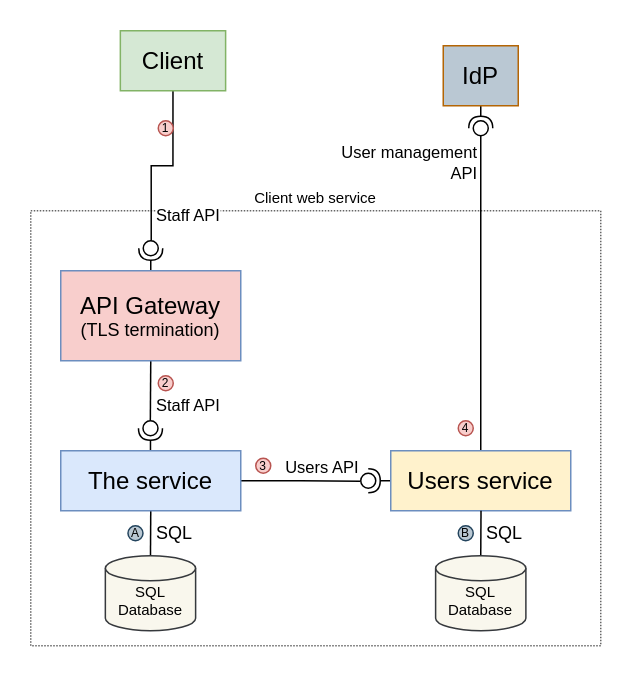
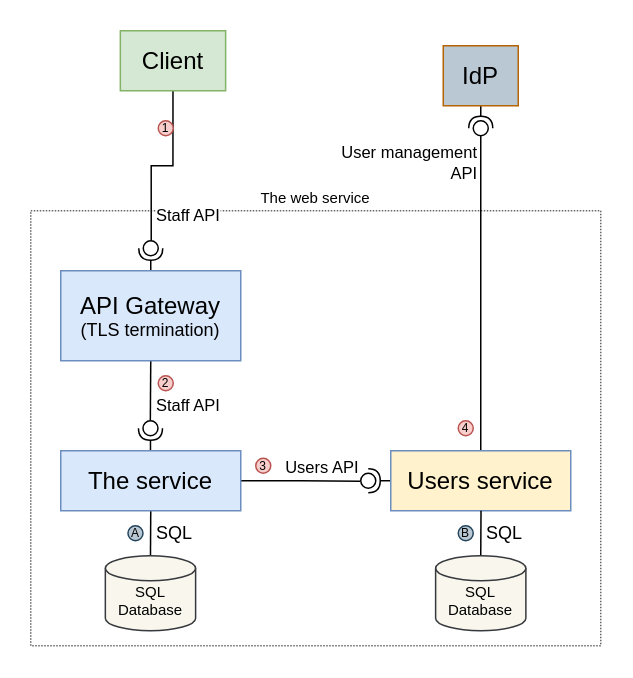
node "Client web service": label "Client web service" -> "The web service"
node "API Gateway (TLS termination)": fillcolor #f8cecc -> #dae8fc
